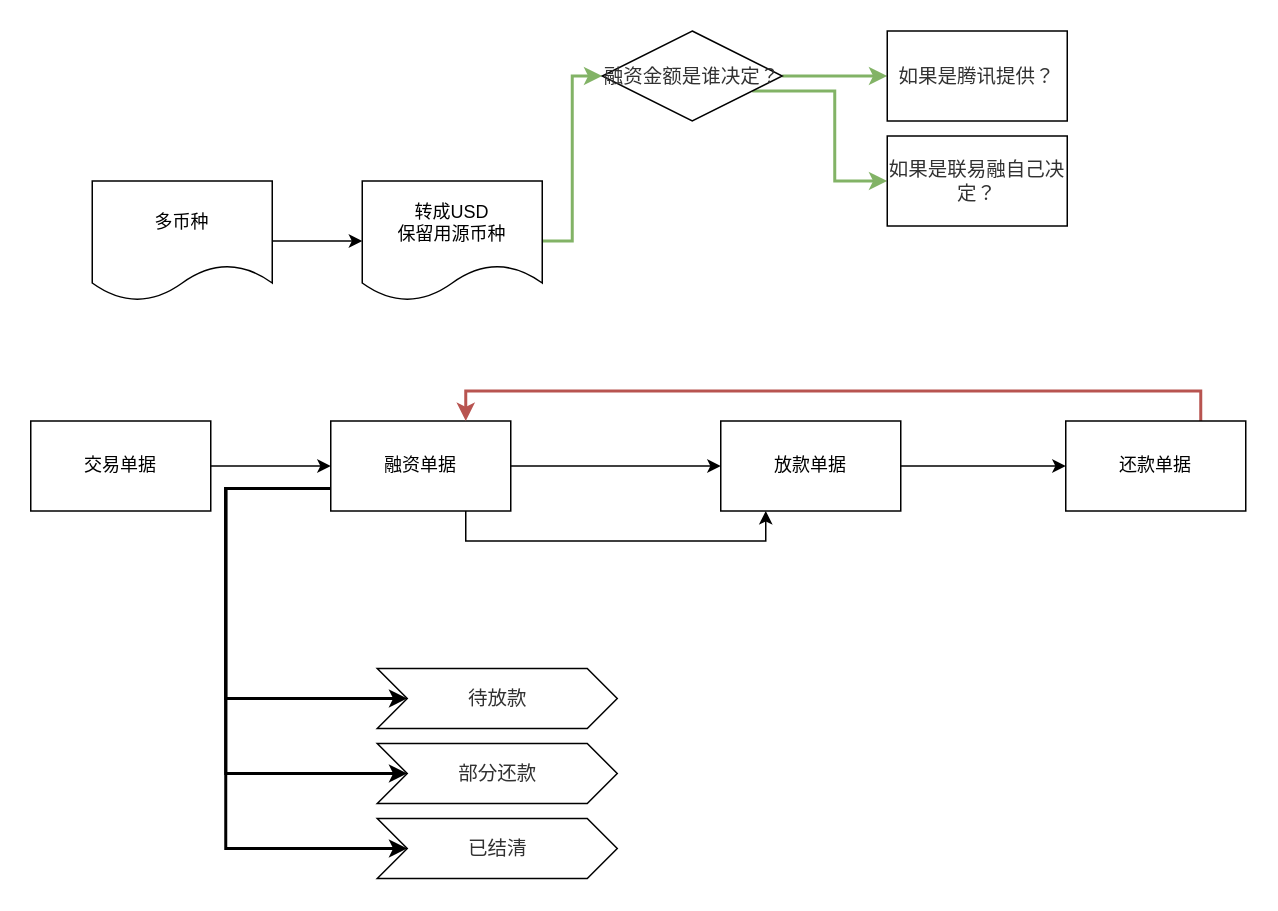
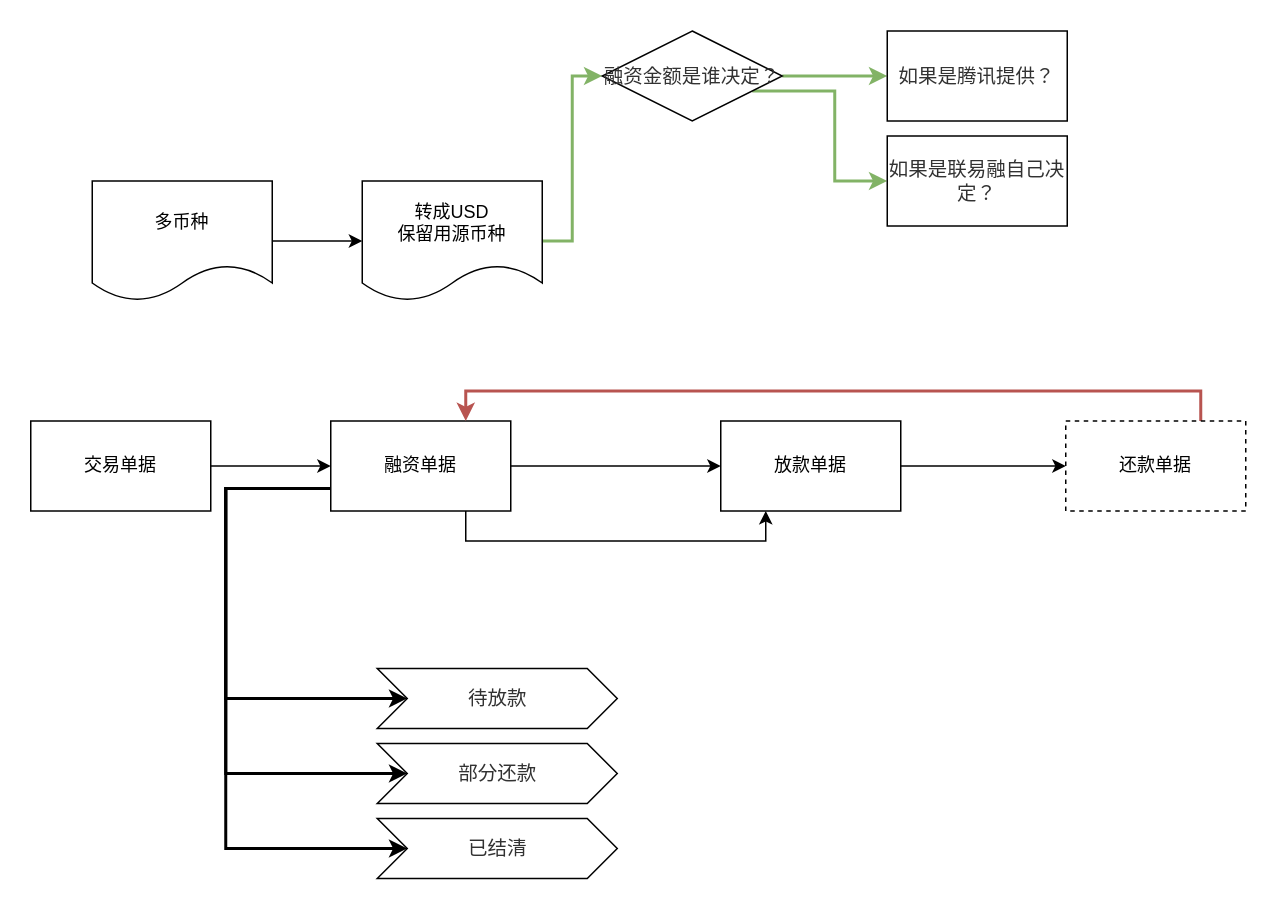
node "还款单据": style solid -> dashed
